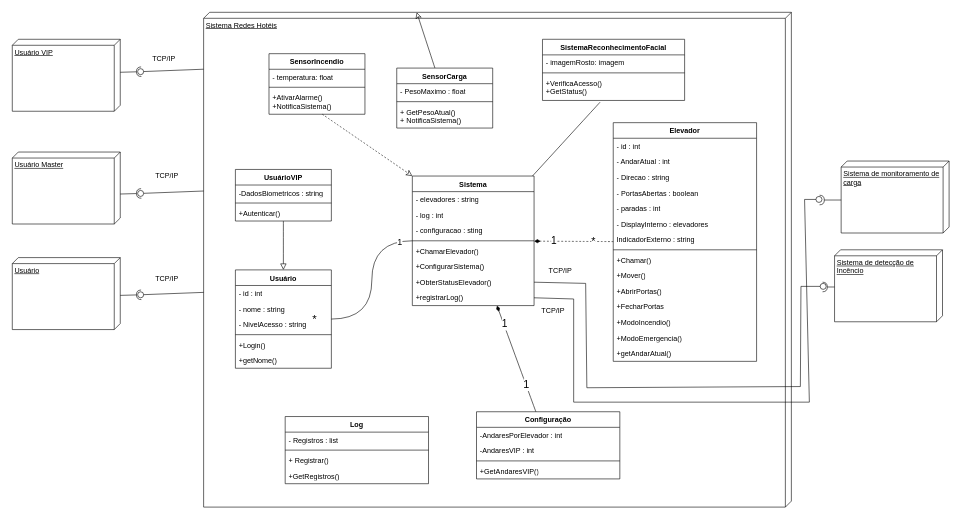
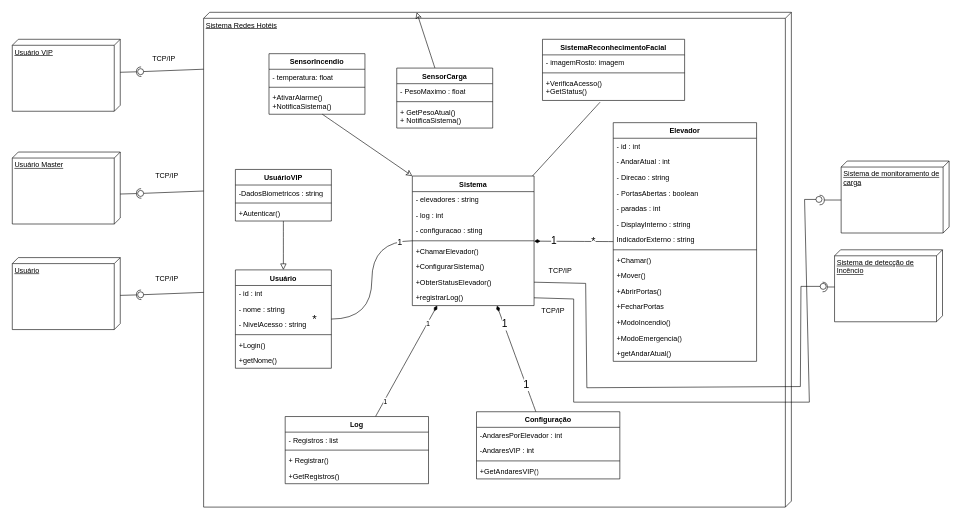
edge "+AtivarAlarme() +NotificaSistema()" -> "Sistema": style dashed -> solid
node "- DisplayInterno : elevadores": label "- DisplayInterno : elevadores" -> "- DisplayInterno : string"
edge "Elevador" -> "Sistema": style dashed -> solid
edge "Log" -> "Sistema": added, labels "1", "1"
